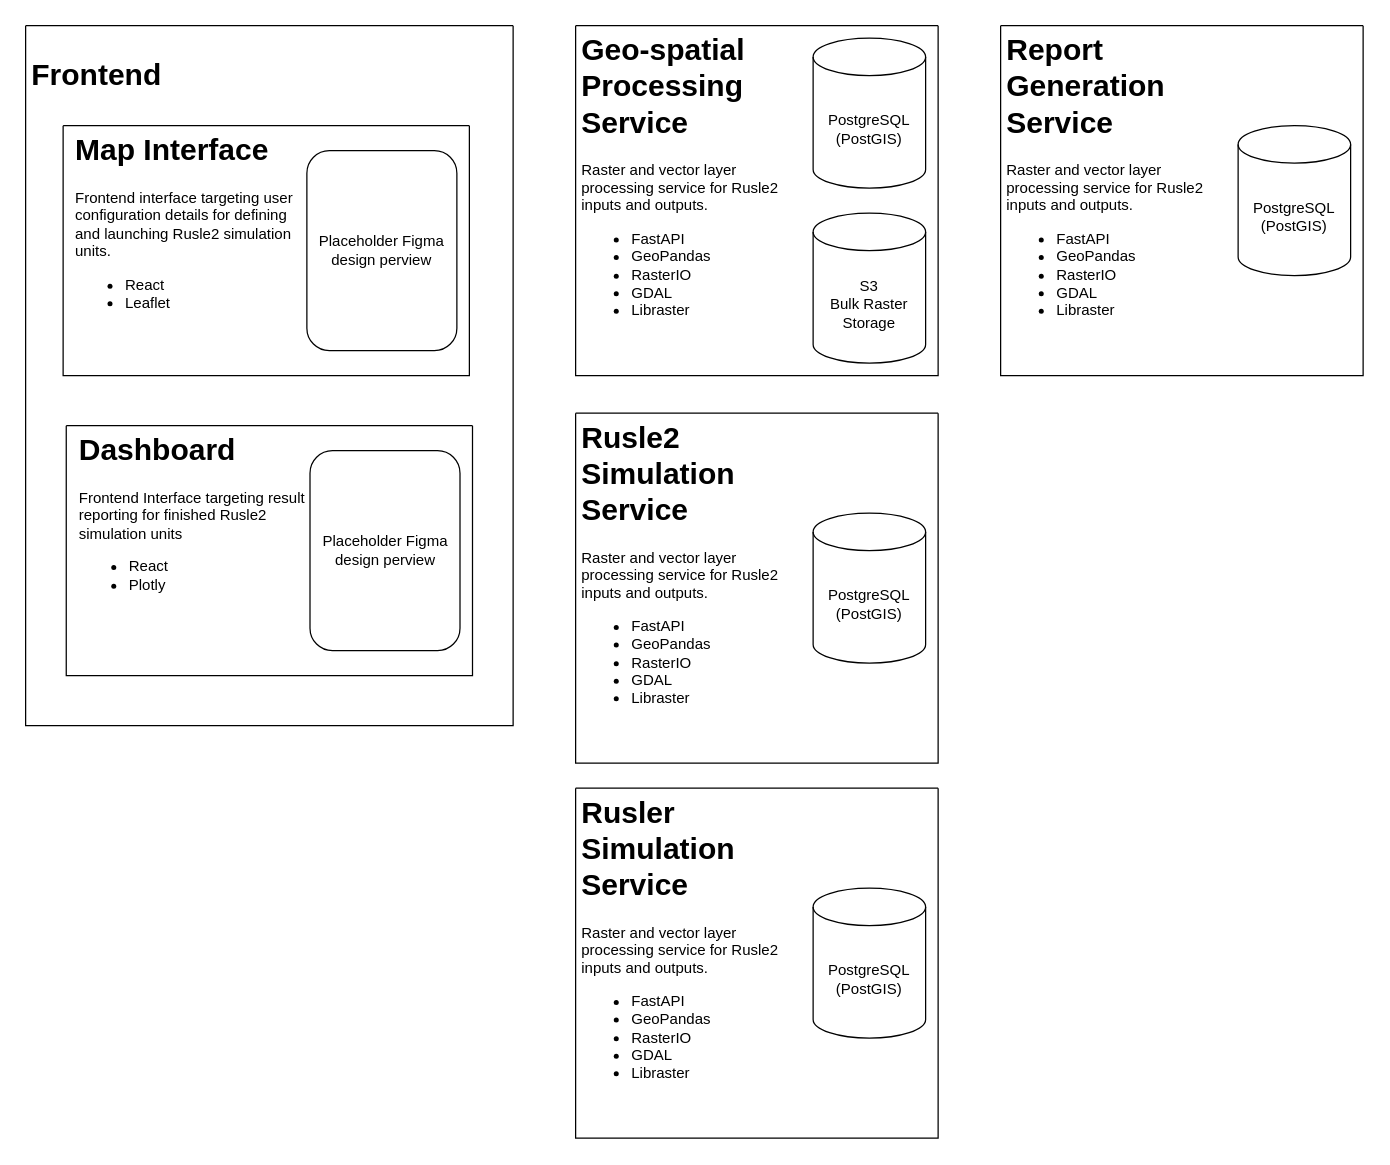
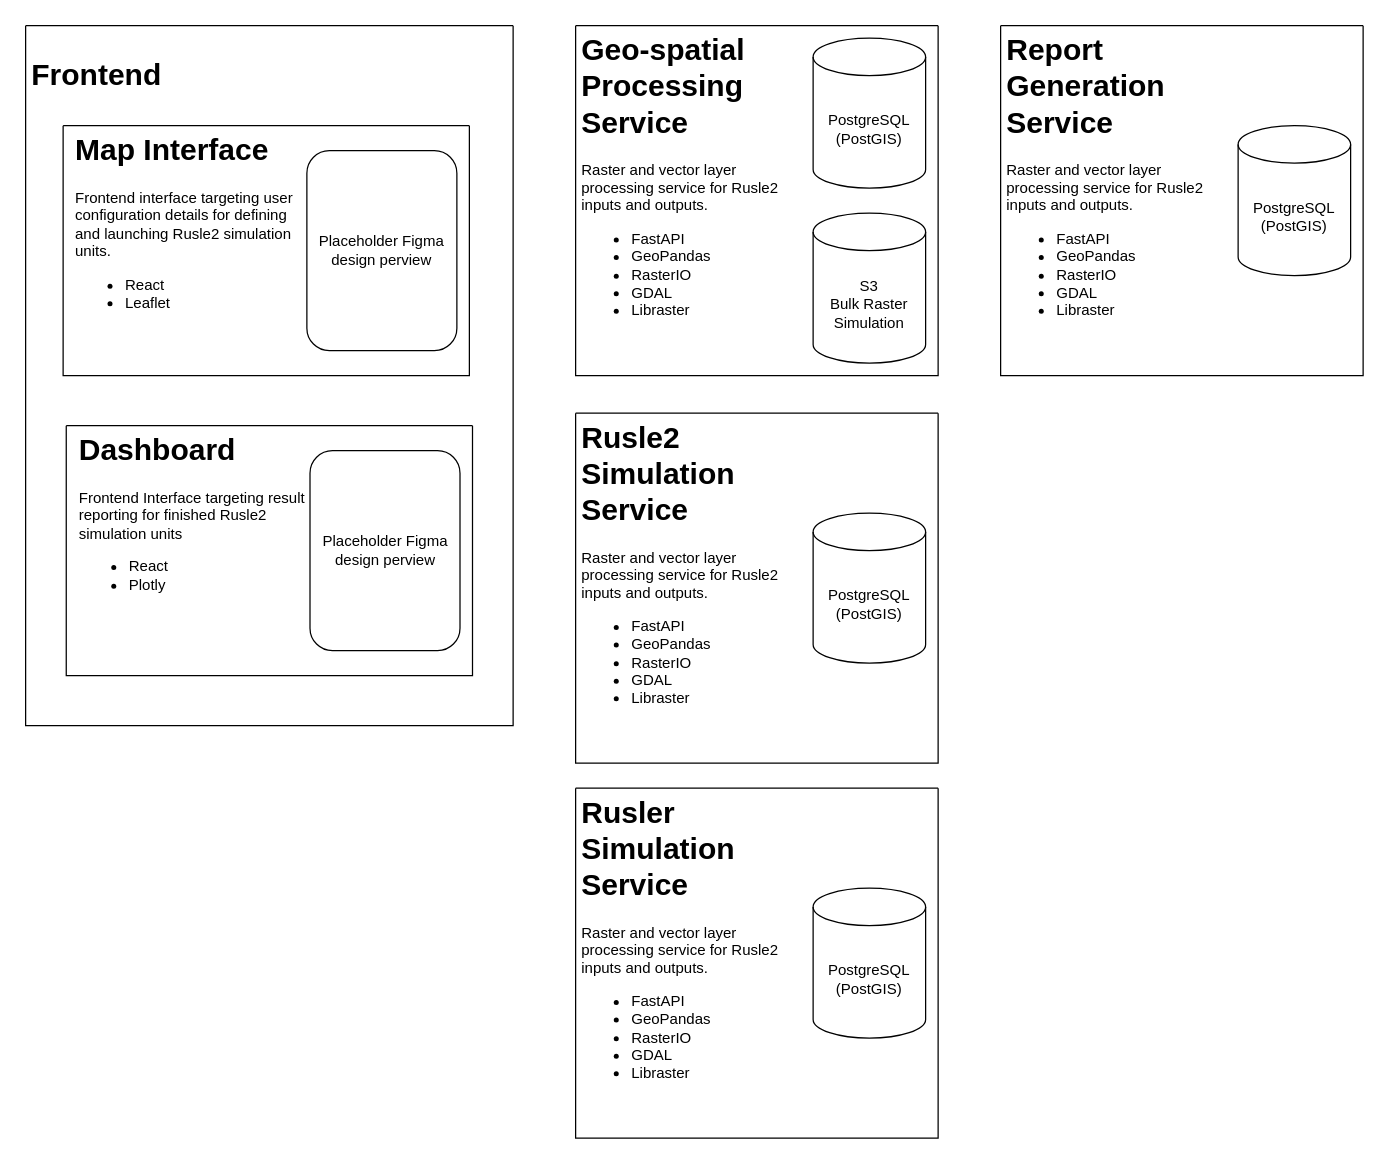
node "S3 Bulk Raster Storage": label "S3 Bulk Raster Storage" -> "S3 Bulk Raster Simulation"
